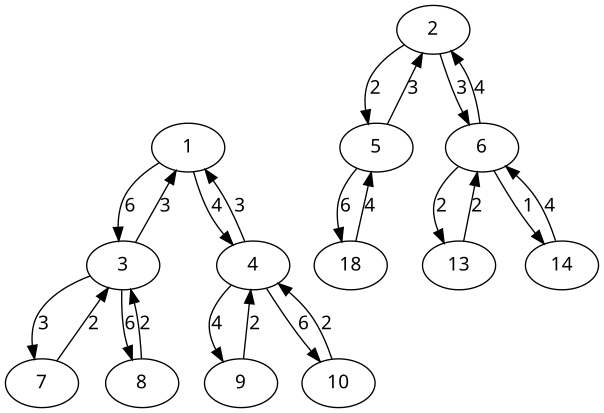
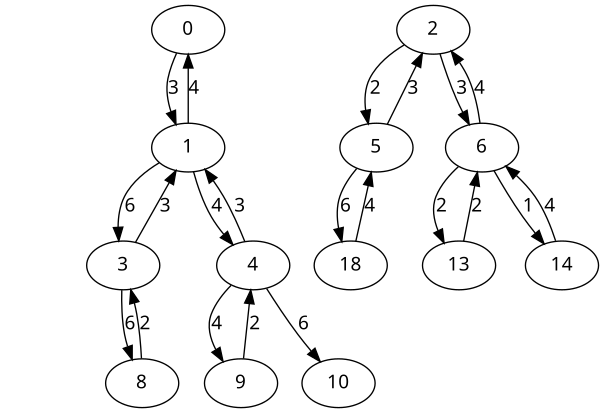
node "0": added
edge "10" -> "4": removed, label "2"
node "7": removed
